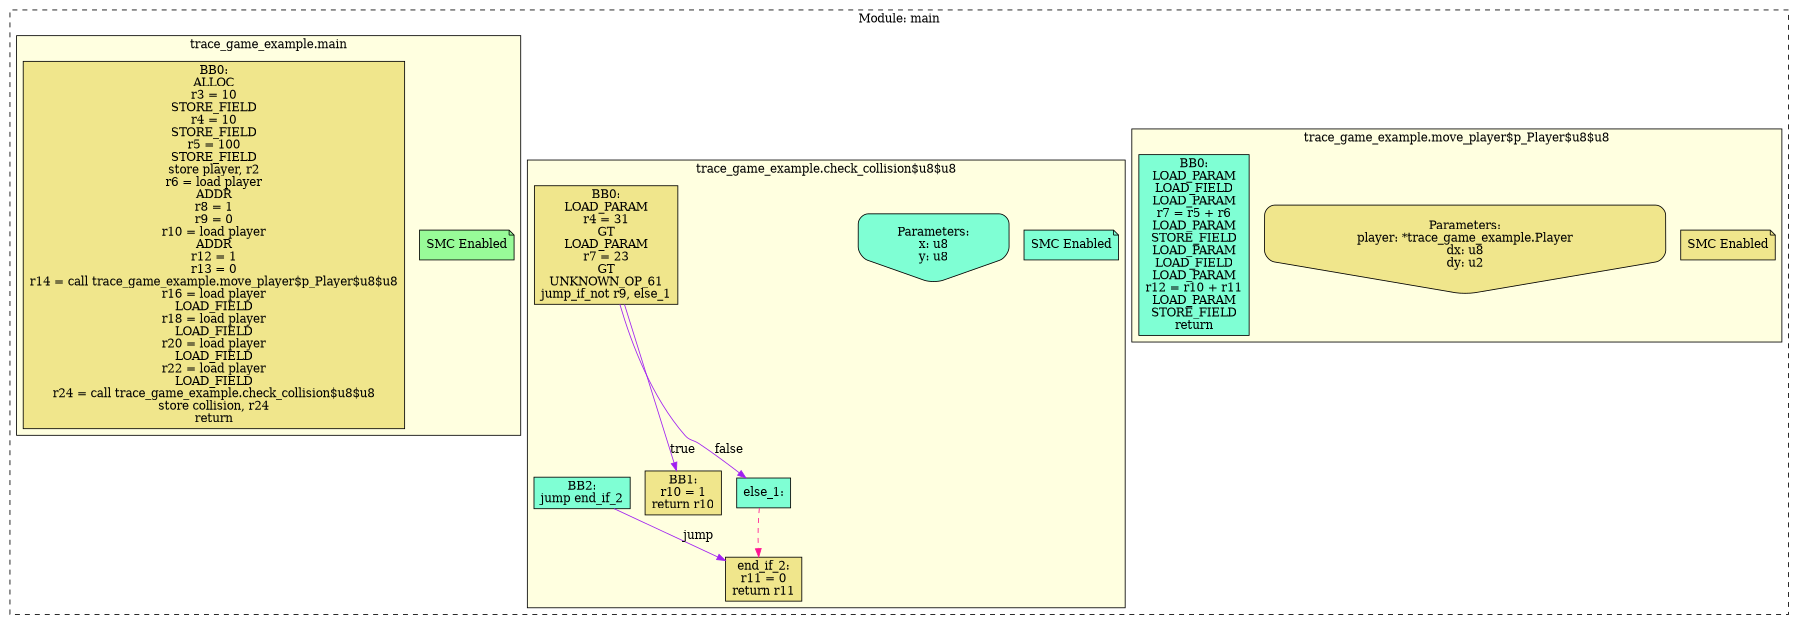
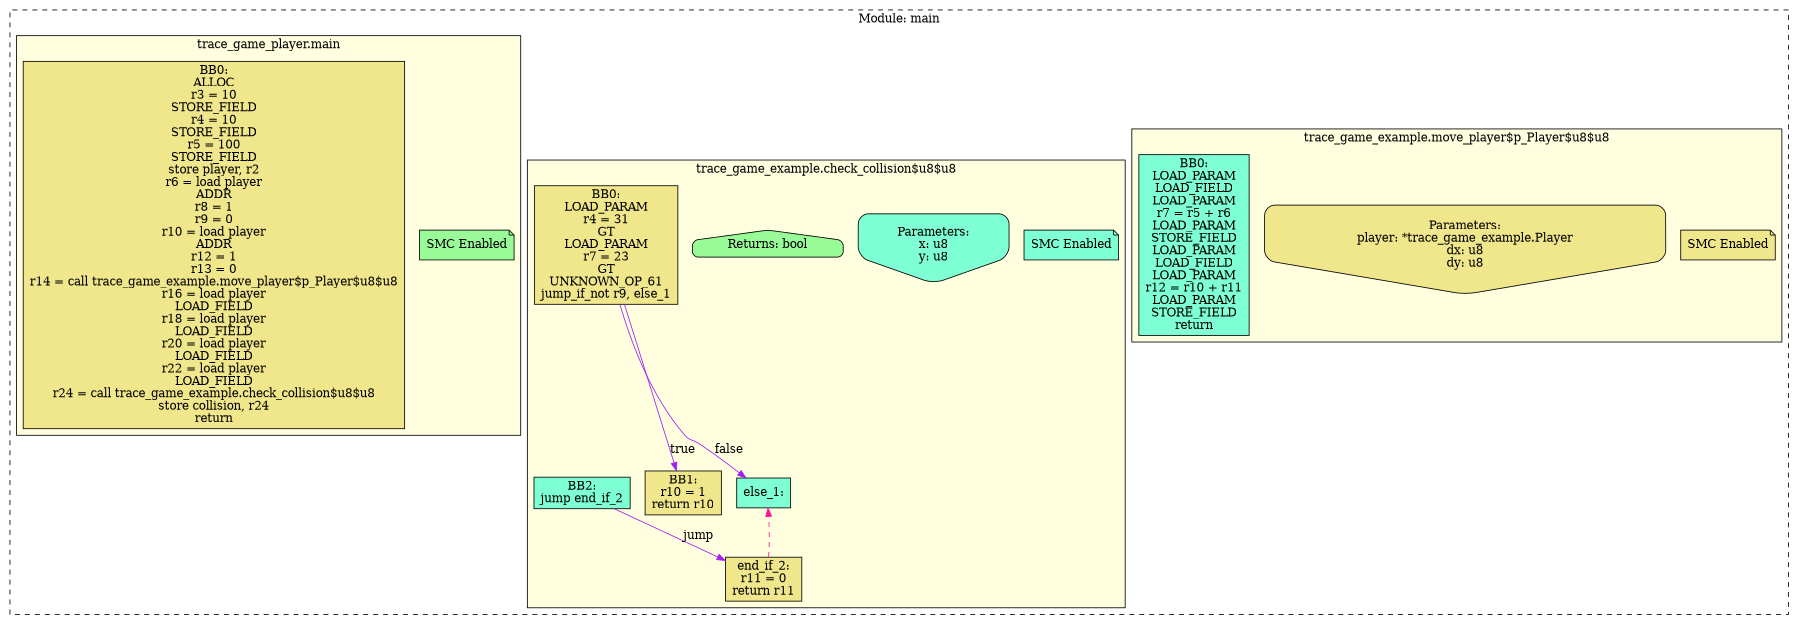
cluster "trace_game_example.main": label "trace_game_example.main" -> "trace_game_player.main"
node "Returns: bool": added
node "Parameters: player: *trace_game_example.Player dx: u8 dy: u2": label "Parameters: player: *trace_game_example.Player dx: u8 dy: u2" -> "Parameters: player: *trace_game_example.Player dx: u8 dy: u8"
edge "else_1:" -> "end_if_2: r11 = 0 return r11": reversed
